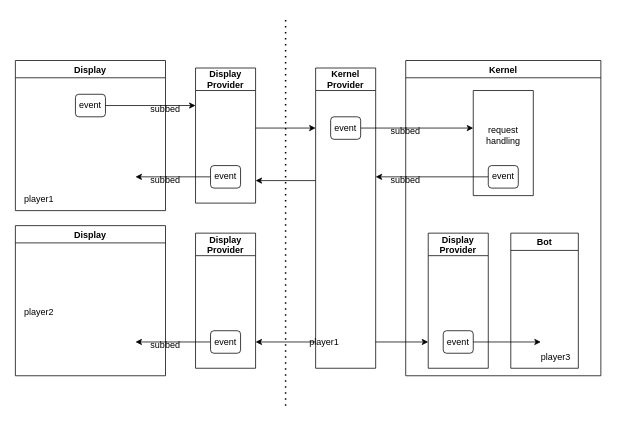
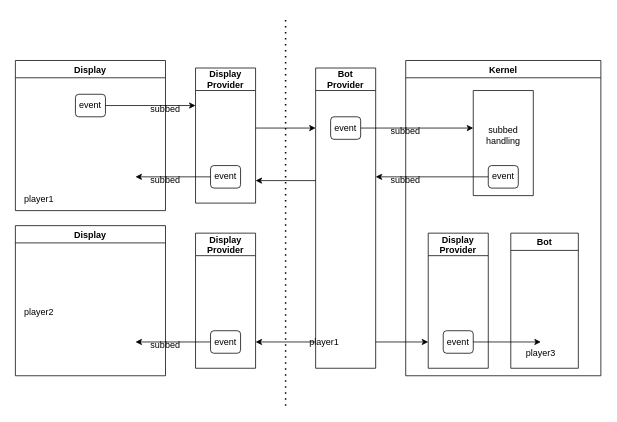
node "Kernel Provider": label "Kernel Provider" -> "Bot Provider"
node "request handling": label "request handling" -> "subbed handling"
node "player3": moved (555, 357) -> (540, 353)
